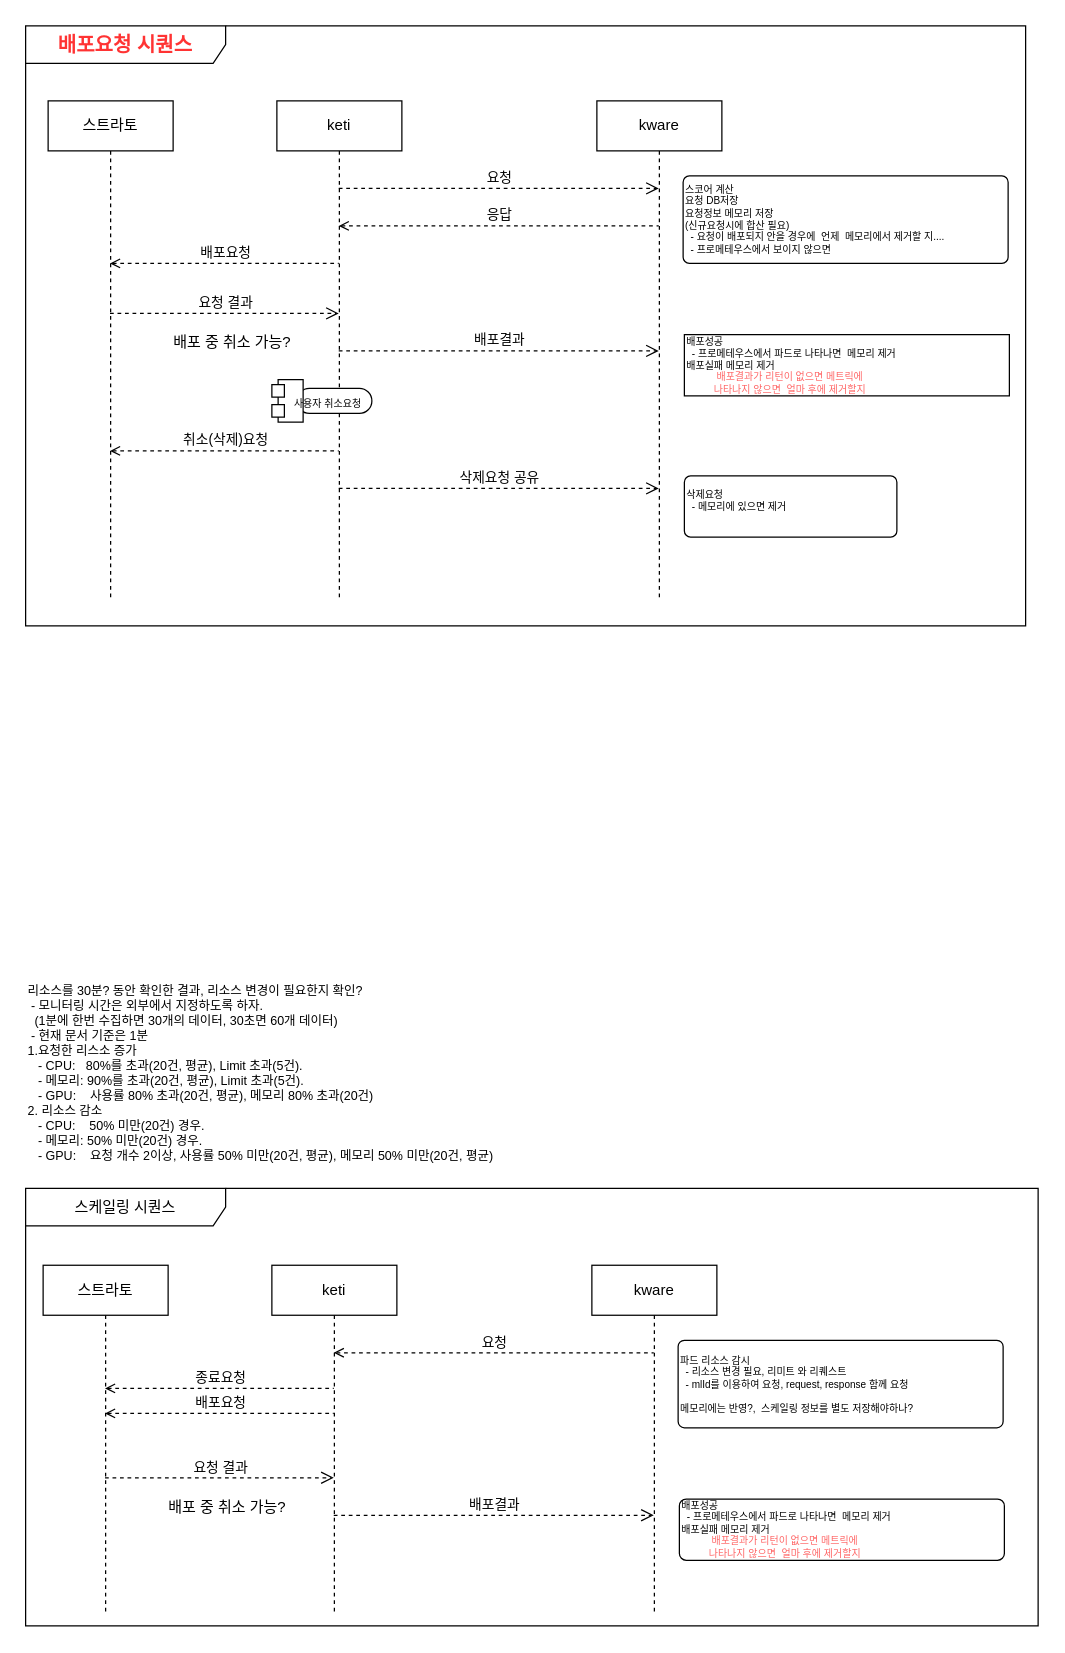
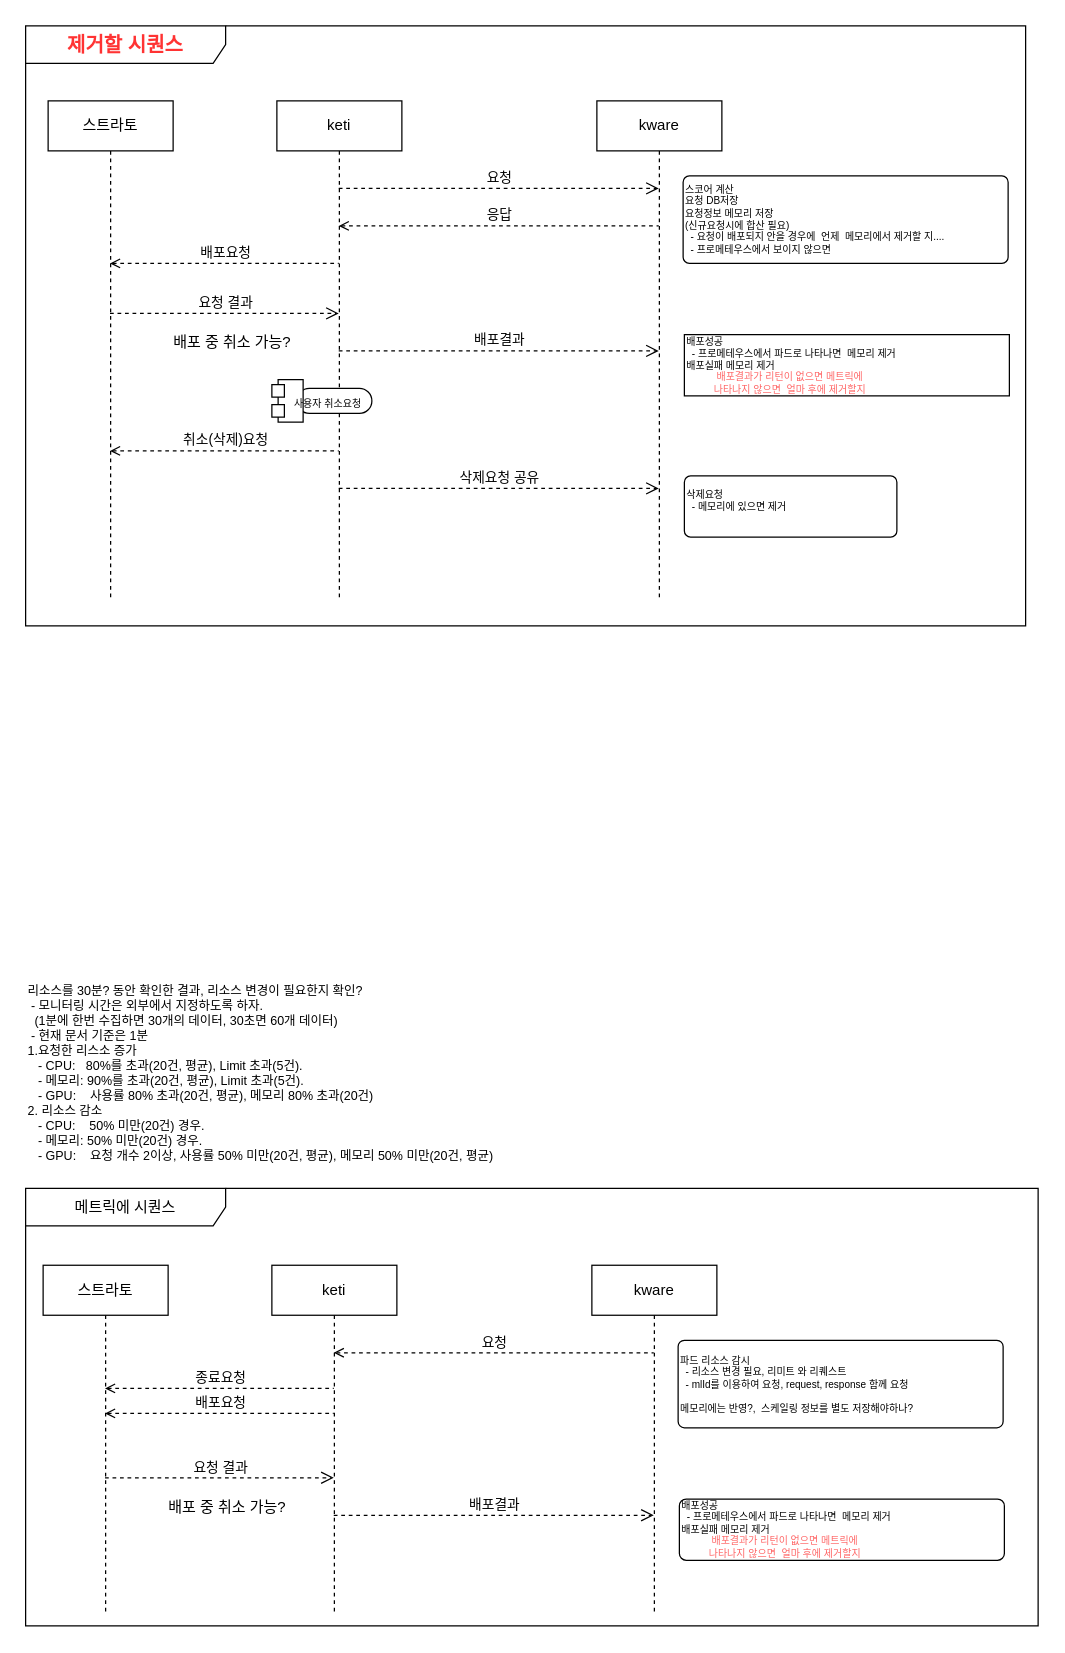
node "배포요청 시퀀스": label "배포요청 시퀀스" -> "제거할 시퀀스"
node "스케일링 시퀀스": label "스케일링 시퀀스" -> "메트릭에 시퀀스"
